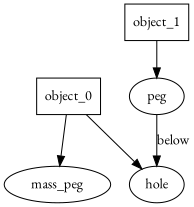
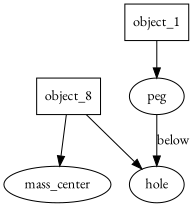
node "object_0": label "object_0" -> "object_8"
node "mass_peg": label "mass_peg" -> "mass_center"
